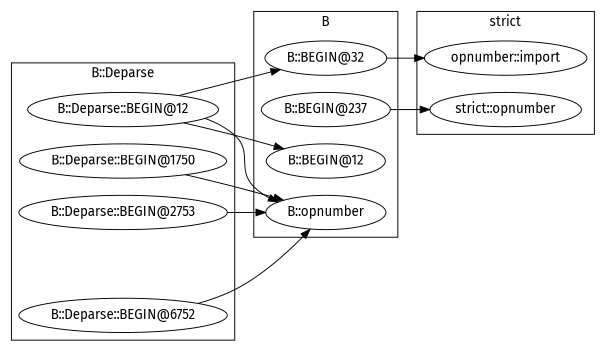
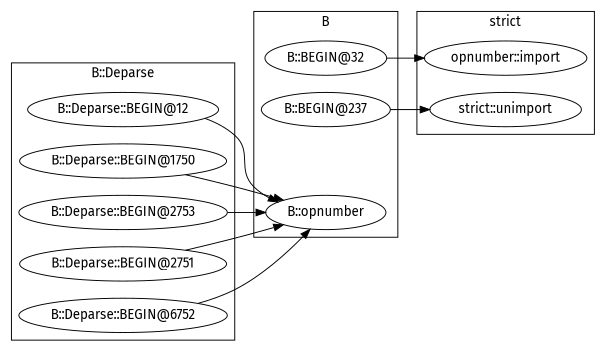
edge "B::Deparse::BEGIN@12" -> "B::BEGIN@32": removed
node "strict::opnumber": label "strict::opnumber" -> "strict::unimport"
node "B::BEGIN@12": removed
node "B::Deparse::BEGIN@2751": added
